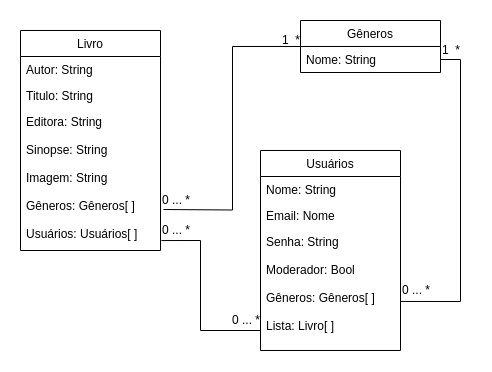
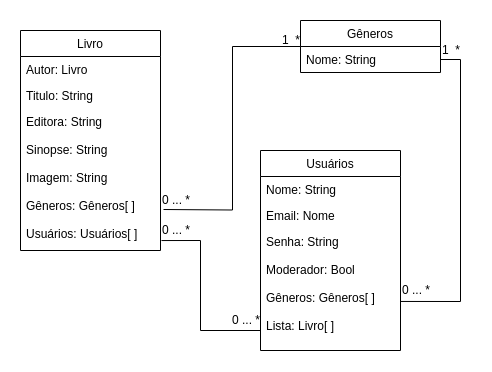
node "Autor: String": label "Autor: String" -> "Autor: Livro"
